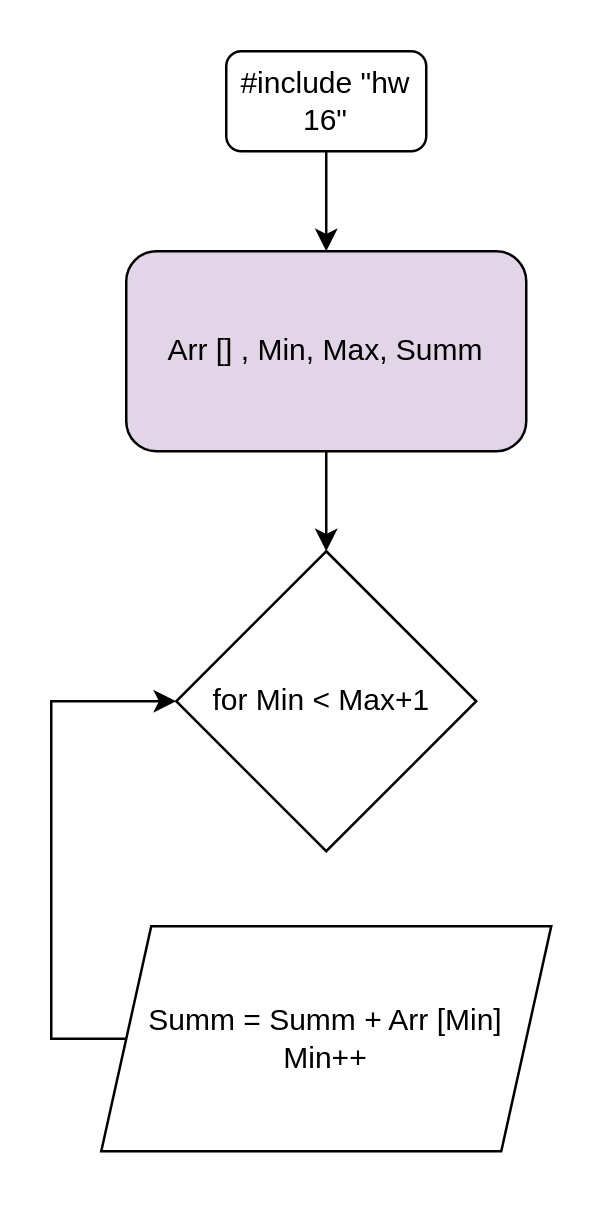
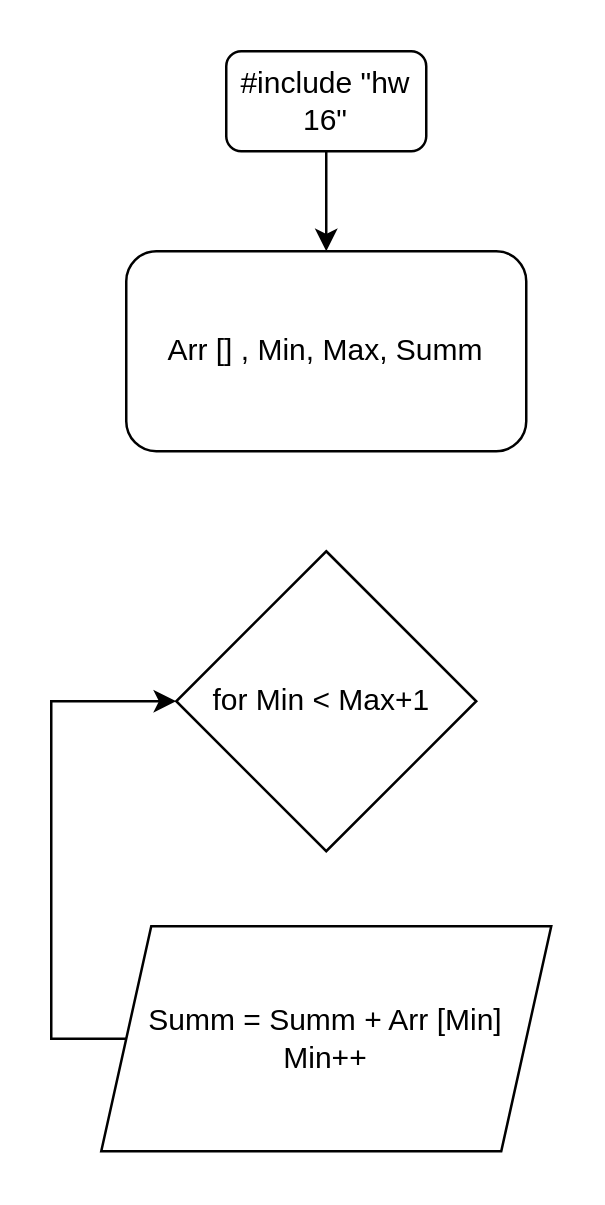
node "Arr [] , Min, Max, Summ": fillcolor #e1d5e7 -> #ffffff
edge "Arr [] , Min, Max, Summ" -> "for Min < Max+1": removed
